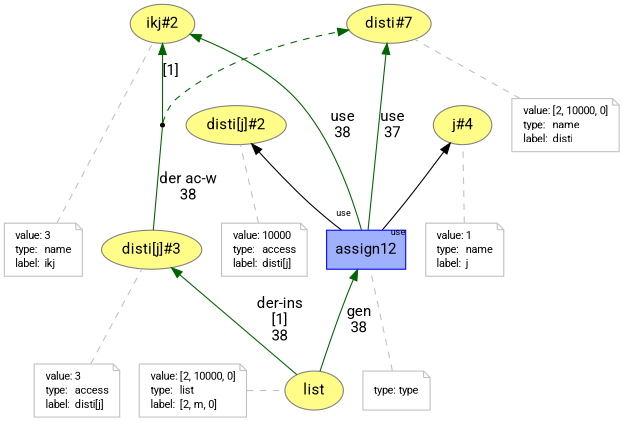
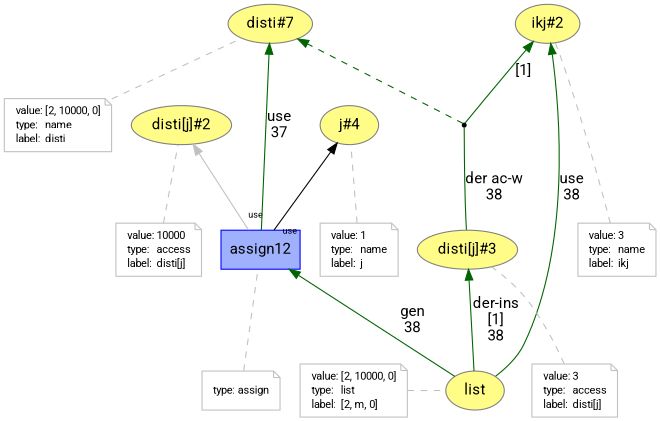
edge "assign12" -> "ikj#2": now "list" -> "ikj#2"
edge "assign12" -> "disti[j]#2": color black -> gray
node "type:": text "type" -> "assign"
